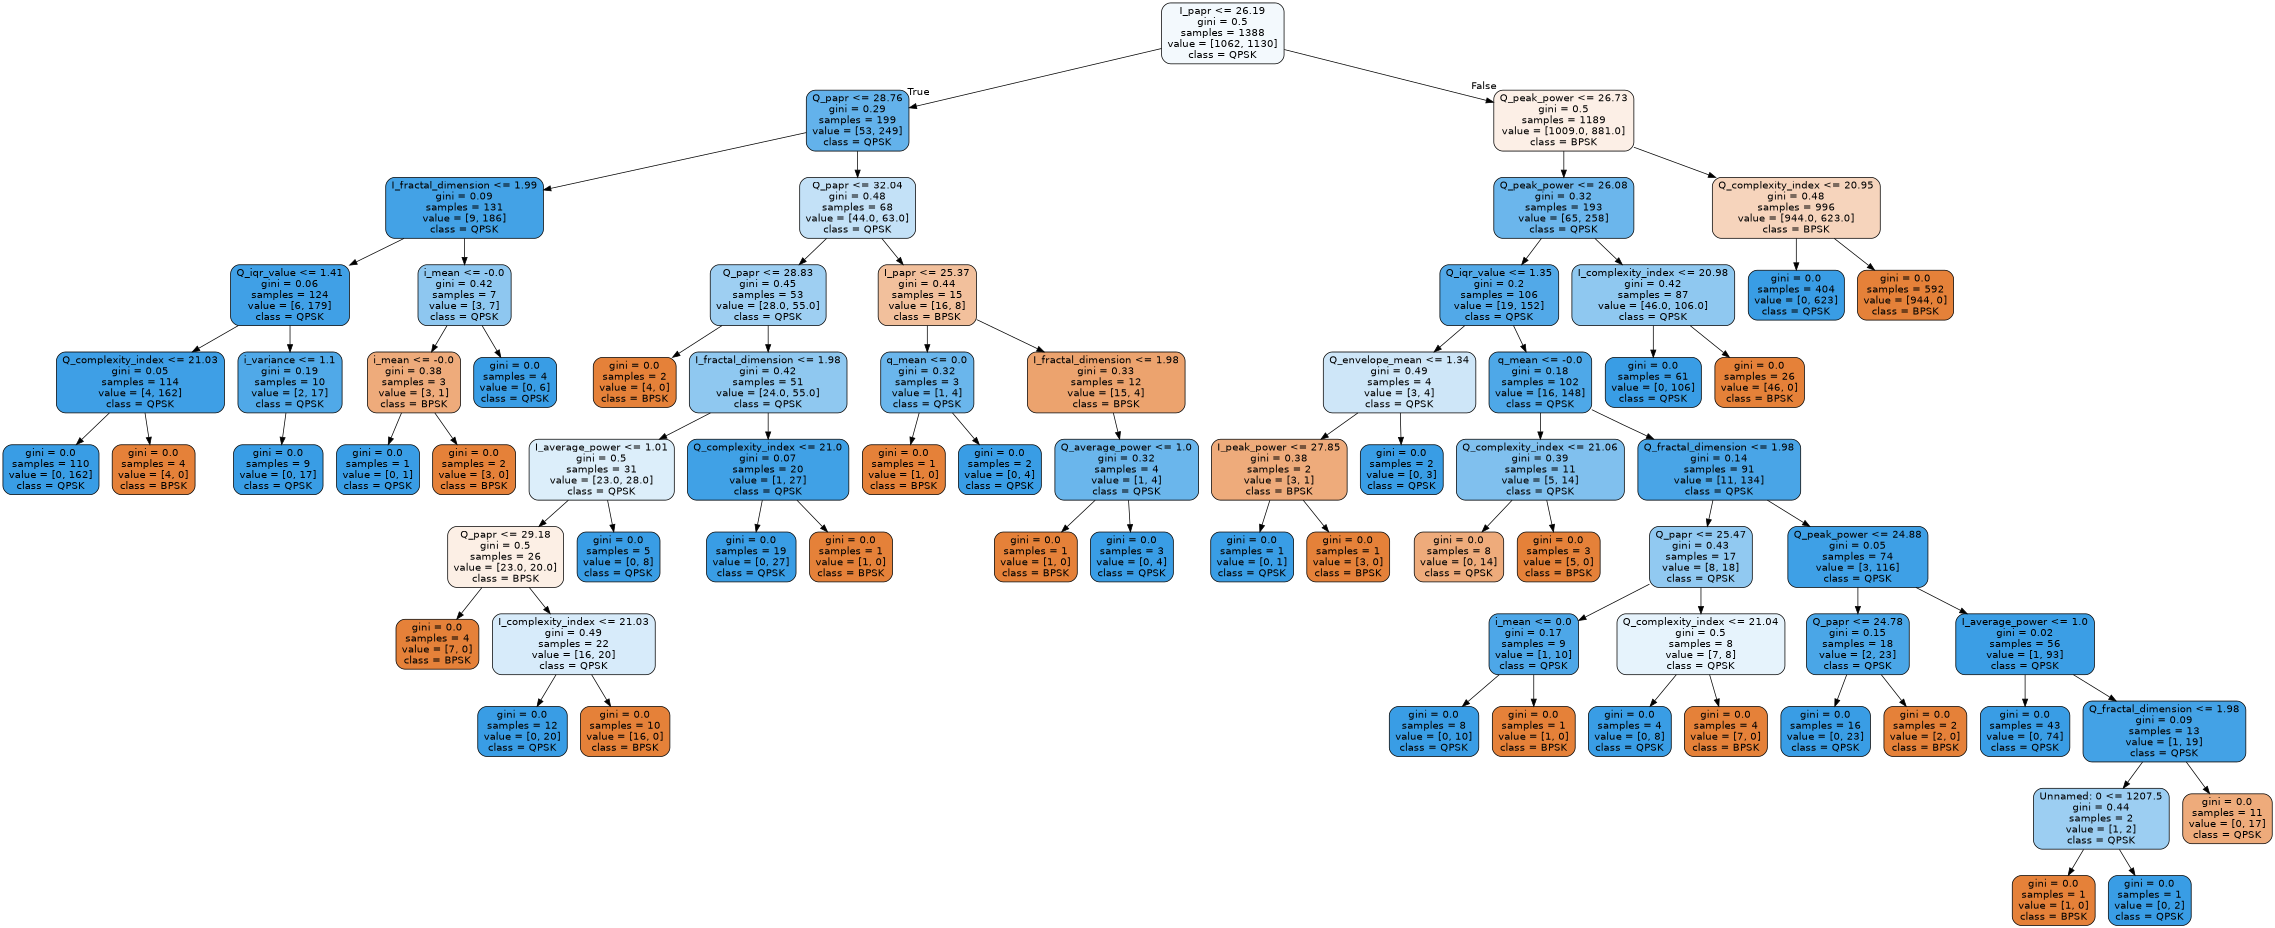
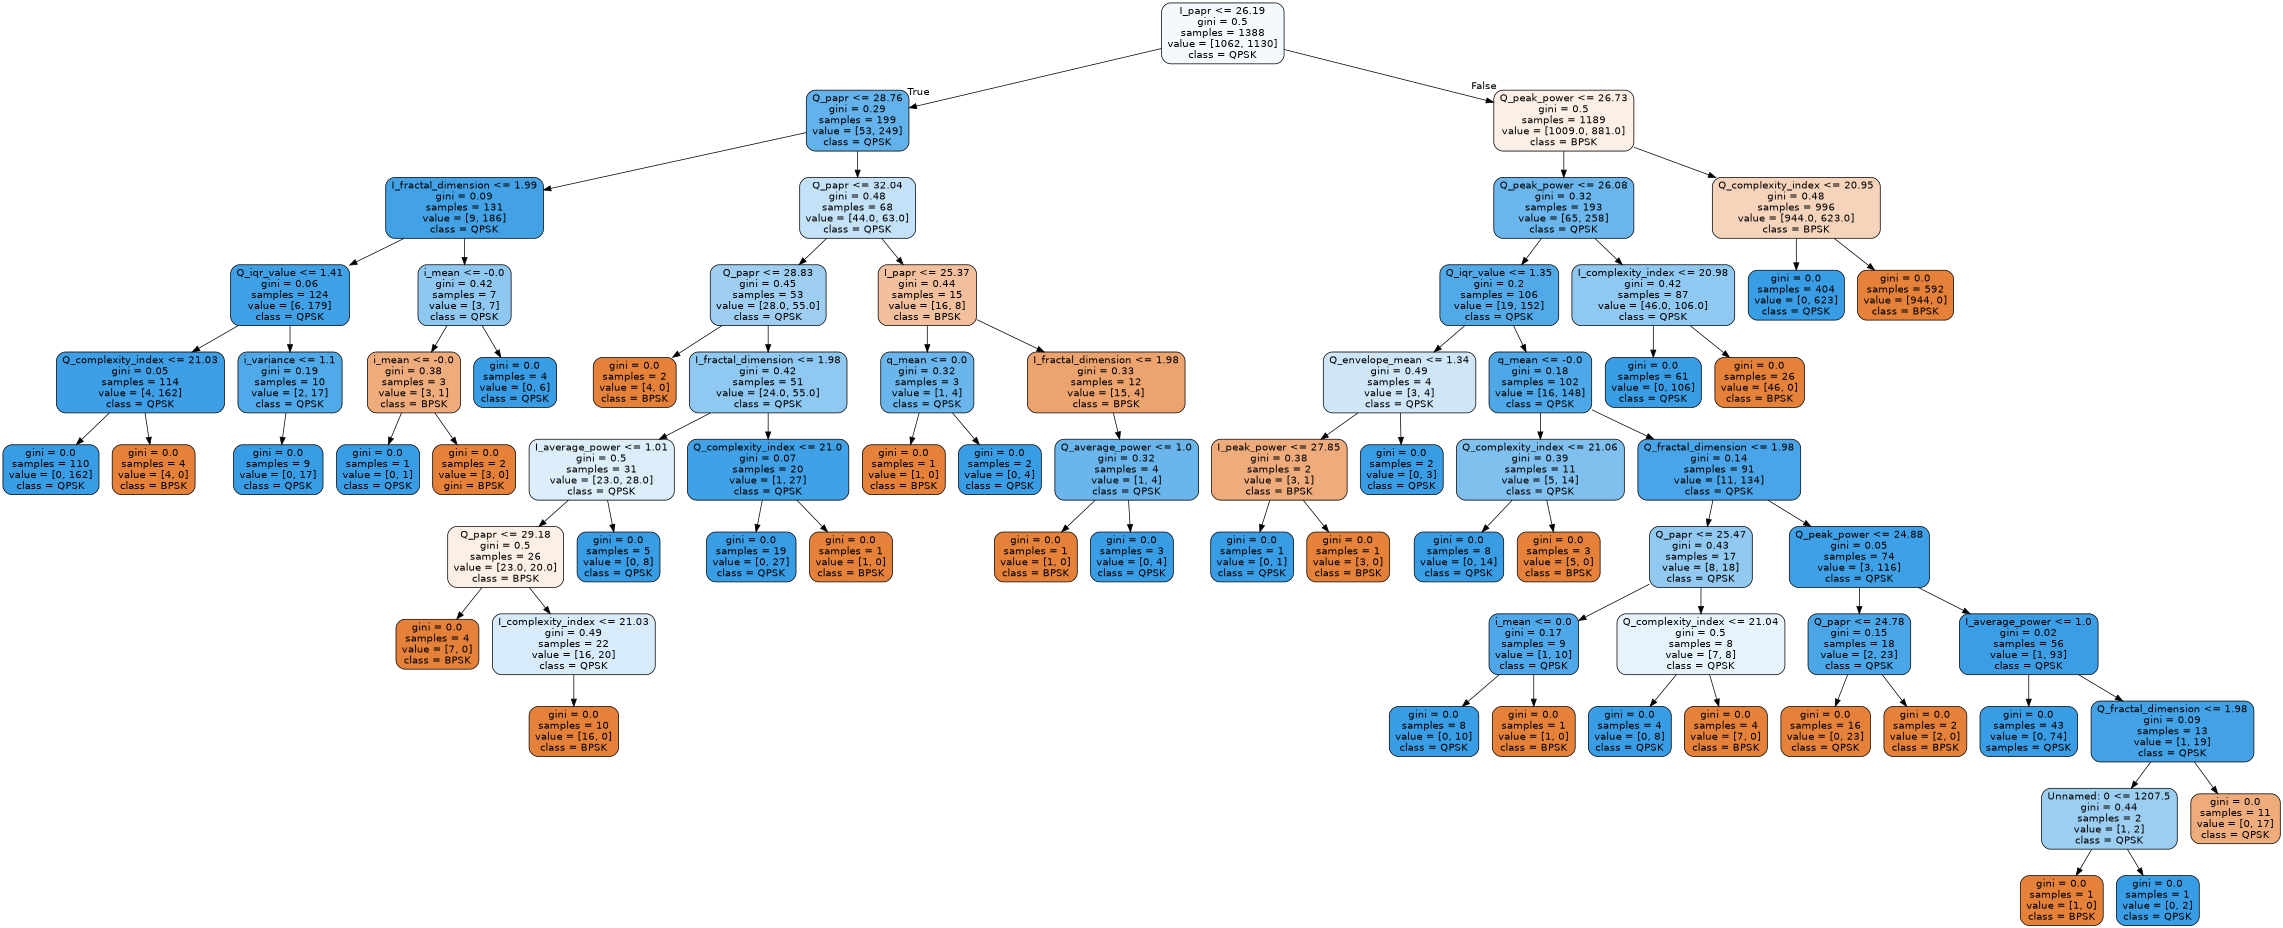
node "gini = 0.0 samples = 2 value = [3, 0] class = BPSK": label "gini = 0.0 samples = 2 value = [3, 0] class = BPSK" -> "gini = 0.0 samples = 2 value = [3, 0] gini = BPSK"
node "gini = 0.0 samples = 8 value = [0, 14] class = QPSK": fillcolor #eeab7b -> #399de5
node "gini = 0.0 samples = 12 value = [0, 20] class = QPSK": removed
node "gini = 0.0 samples = 16 value = [0, 23] class = QPSK": fillcolor #399de5 -> #e58139
node "gini = 0.0 samples = 43 value = [0, 74] class = QPSK": label "gini = 0.0 samples = 43 value = [0, 74] class = QPSK" -> "gini = 0.0 samples = 43 value = [0, 74] samples = QPSK"
